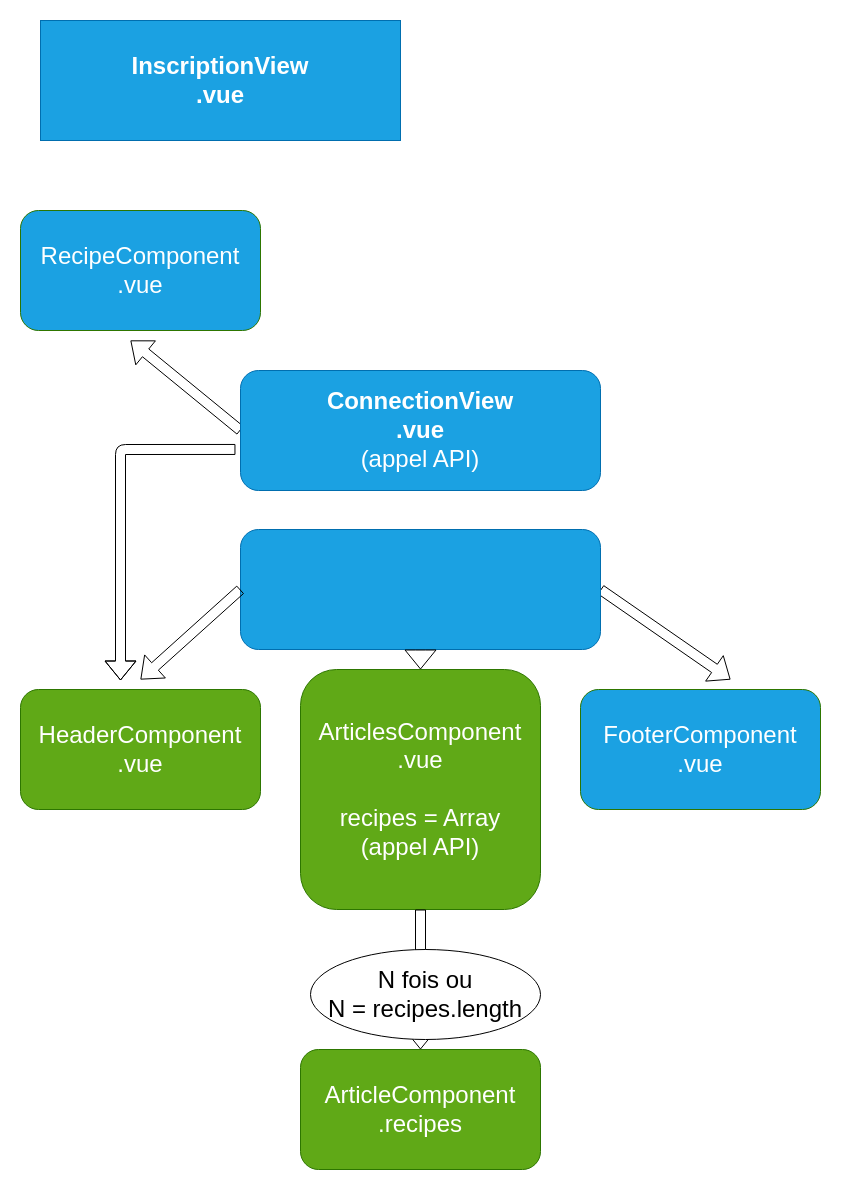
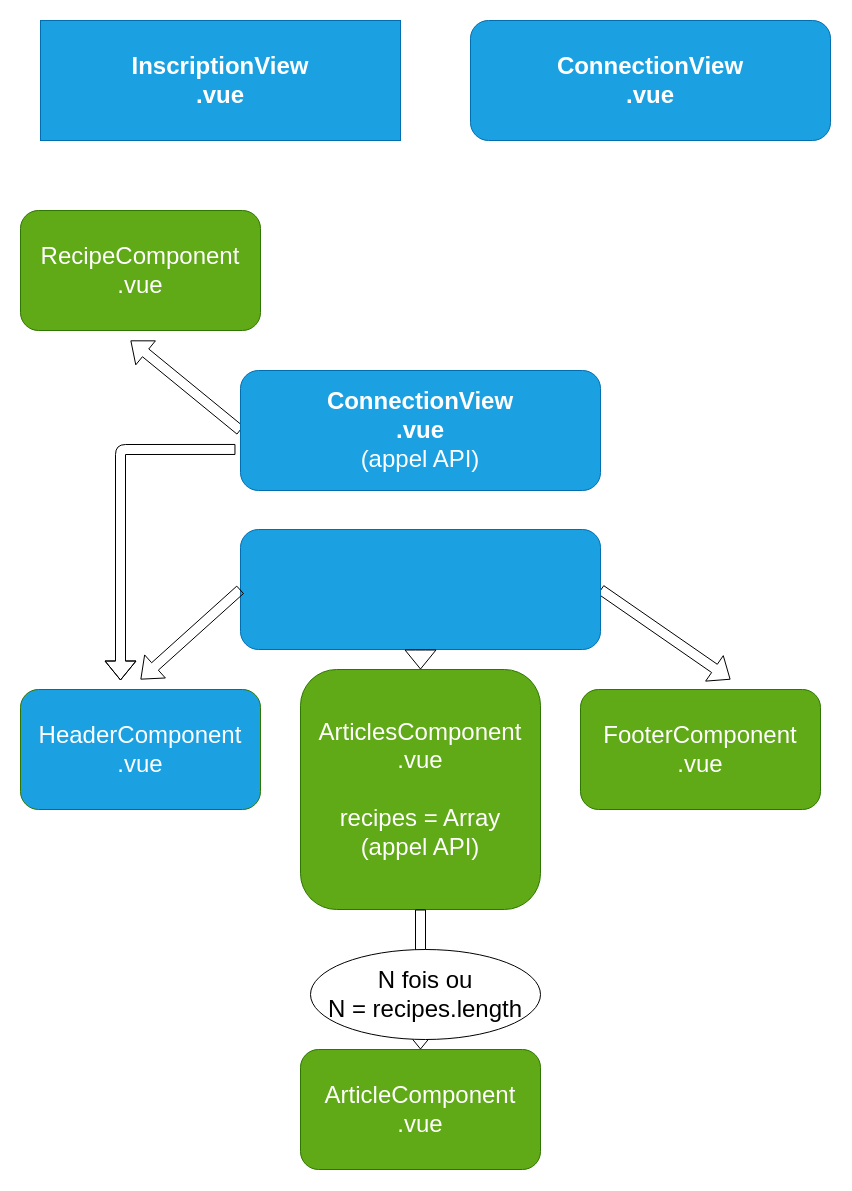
node "ConnectionView .vue": added
node "RecipeComponent .vue": fillcolor #1ba1e2 -> #60a917
node "HeaderComponent .vue": fillcolor #60a917 -> #1ba1e2
node "FooterComponent .vue": fillcolor #1ba1e2 -> #60a917
node "ArticleComponent .recipes": label "ArticleComponent .recipes" -> "ArticleComponent .vue"
